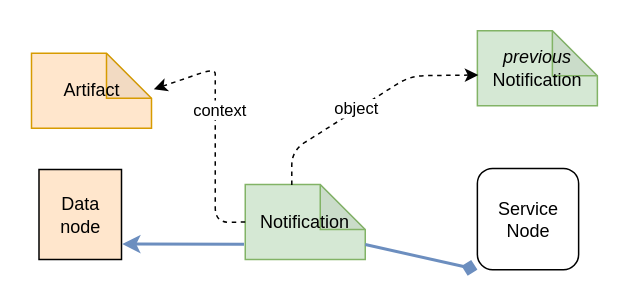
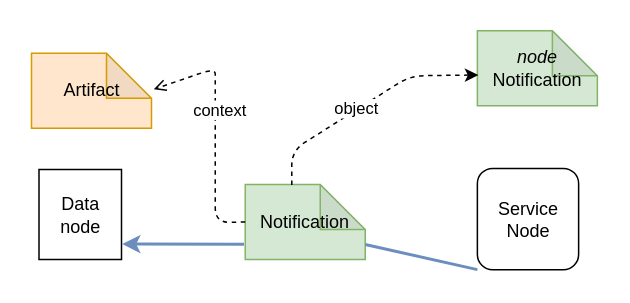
node "previous Notification": label "previous Notification" -> "node Notification"
edge "Notification" -> "Artifact": arrowhead classic -> open
node "Data node": fillcolor #ffe6cc -> #ffffff
edge "Notification" -> "Service Node": arrowhead diamond -> none
